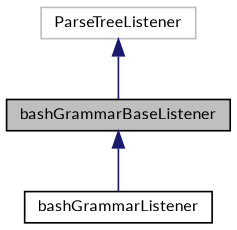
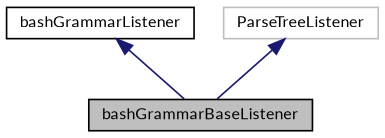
edge "bashGrammarListener" -> "bashGrammarBaseListener": reversed
